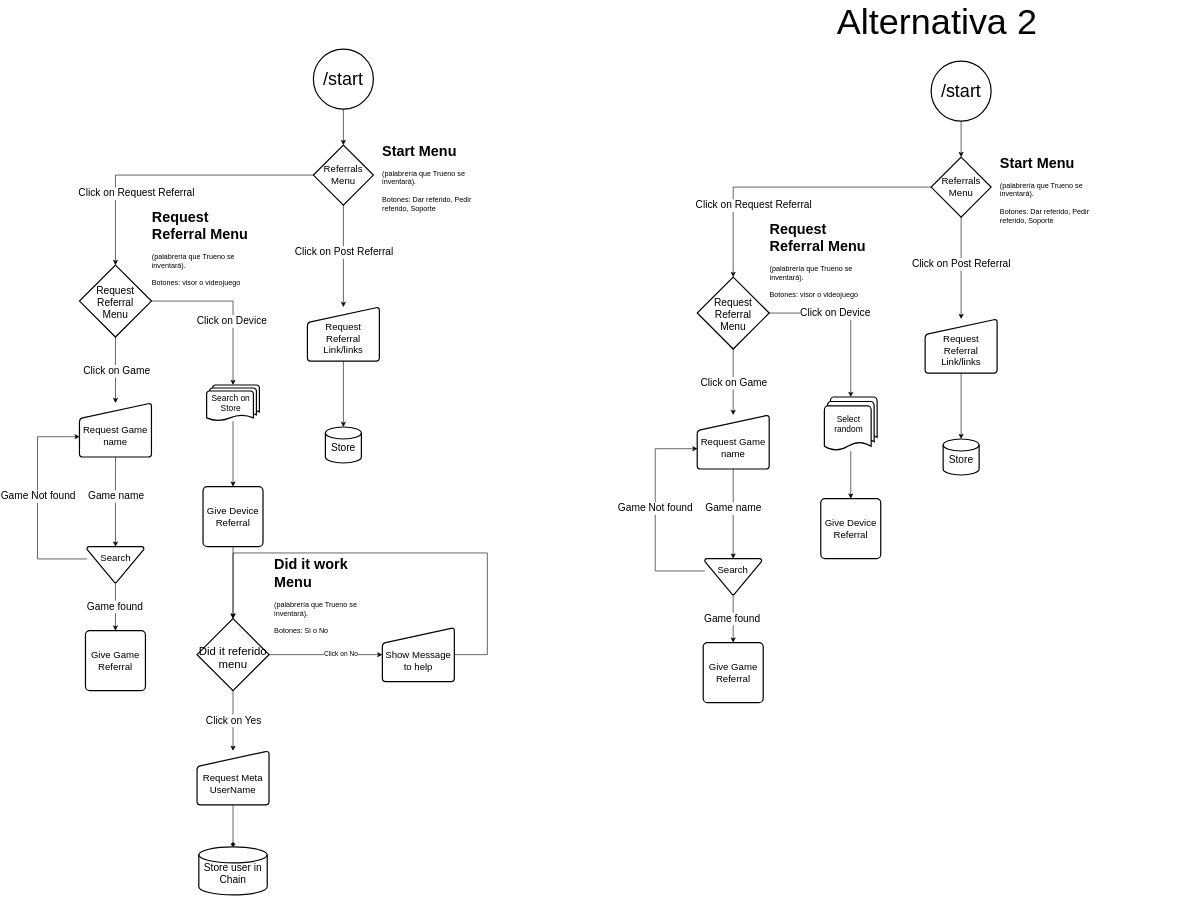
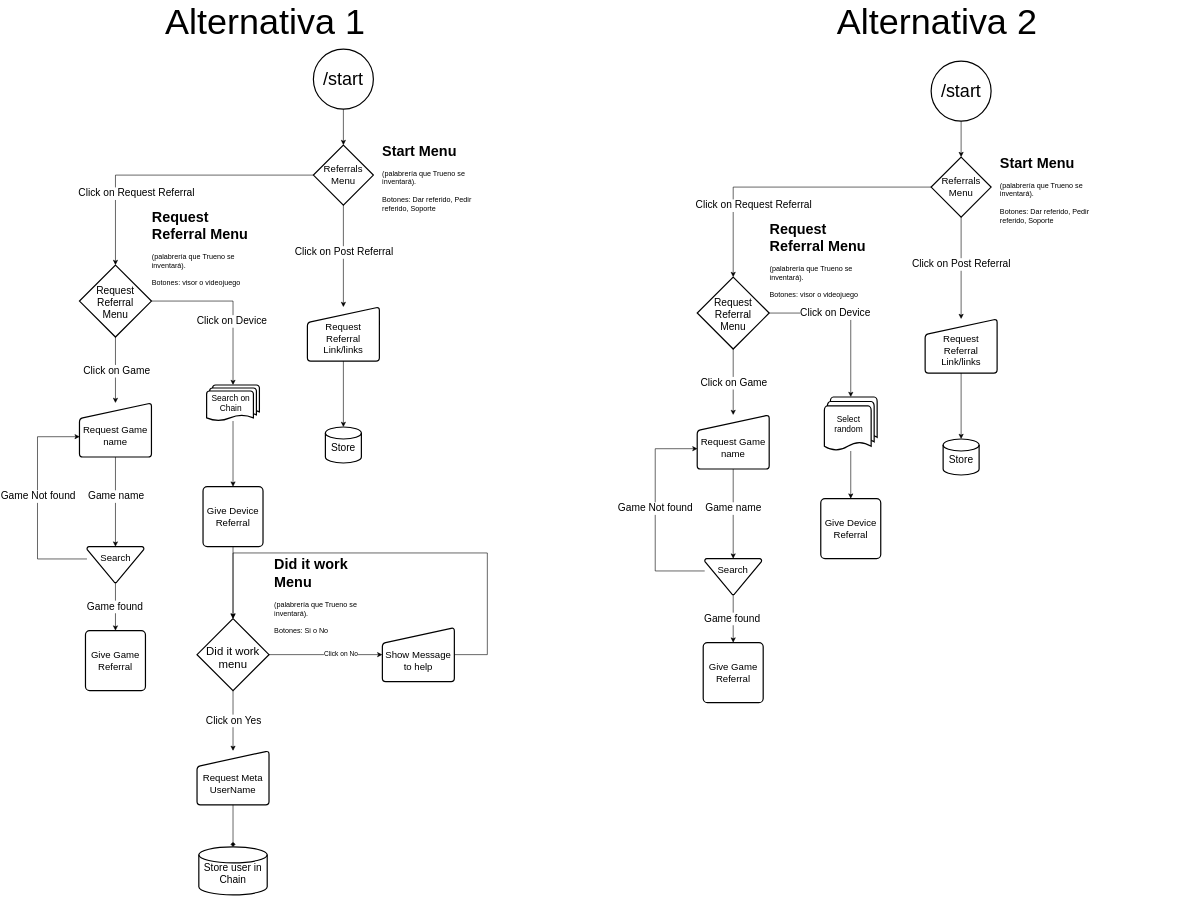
node "Alternativa 1": added
node "Search on Store": label "Search on Store" -> "Search on Chain"
node "Did it referido menu": label "Did it referido menu" -> "Did it work menu"
